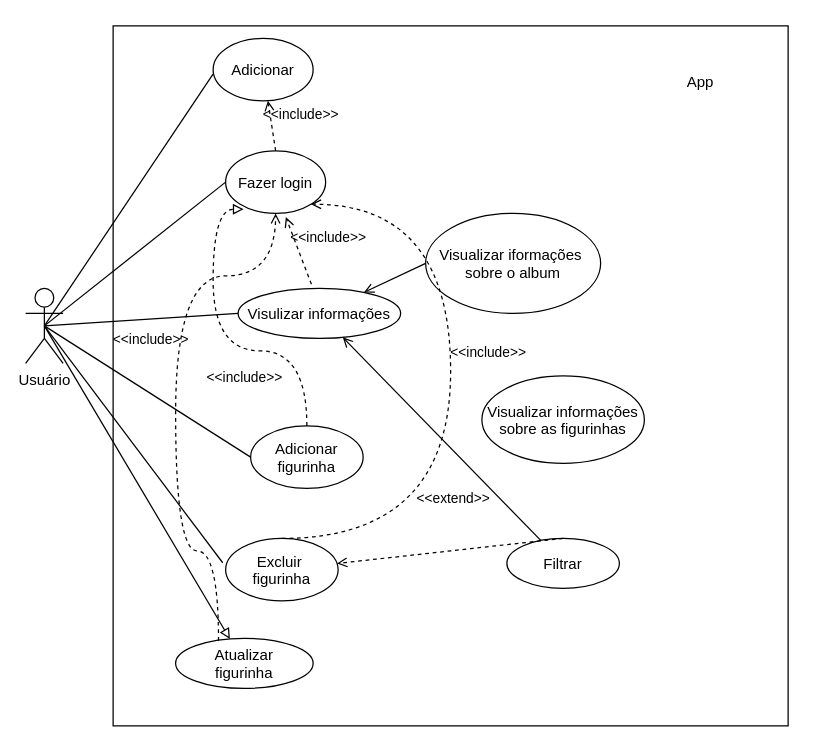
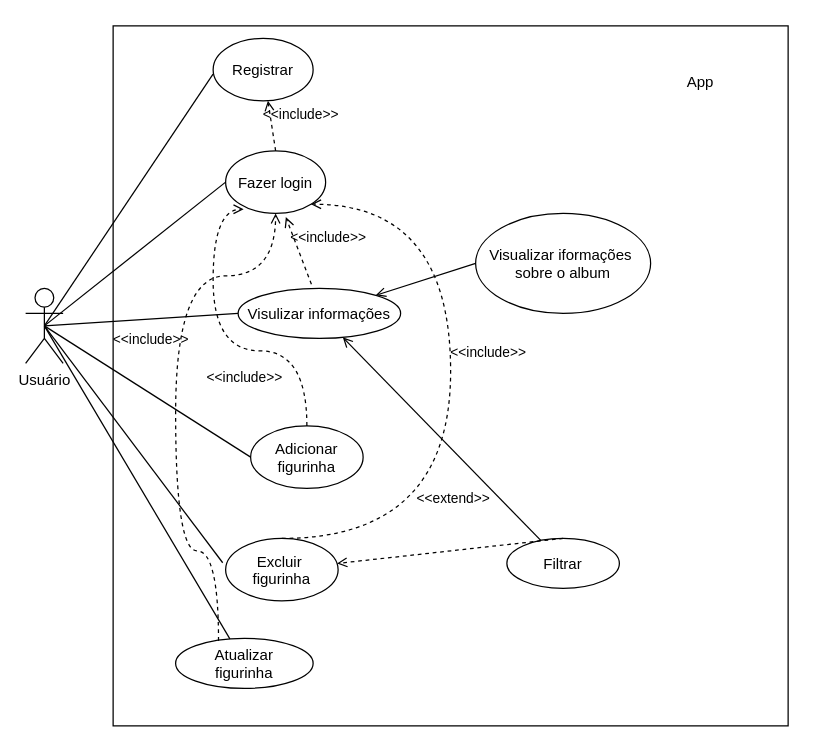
node "Adicionar": label "Adicionar" -> "Registrar"
edge "Adicionar figurinha" -> "Fazer login": arrowhead block -> open
node "Visualizar iformações sobre o album": moved (513, 263) -> (563, 263)
node "Visualizar informações sobre as figurinhas": removed
edge "Usuário" -> "Atualizar figurinha": arrowhead block -> none
